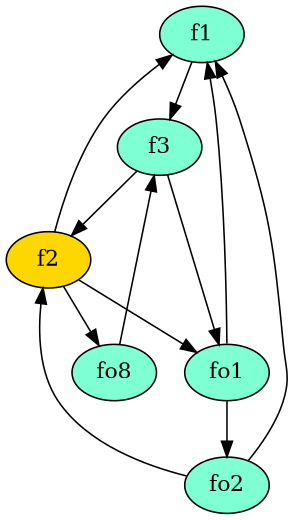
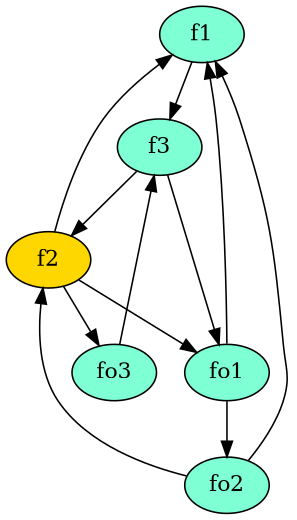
node "fo8": label "fo8" -> "fo3"
